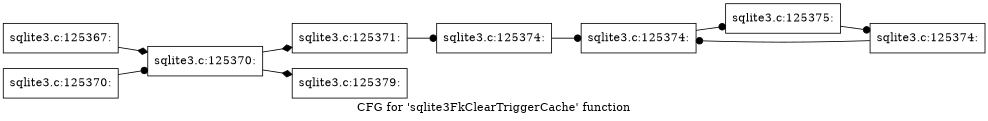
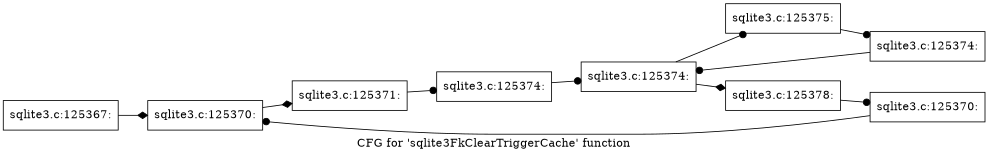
node "sqlite3.c:125379:": removed
node "sqlite3.c:125378:": added
